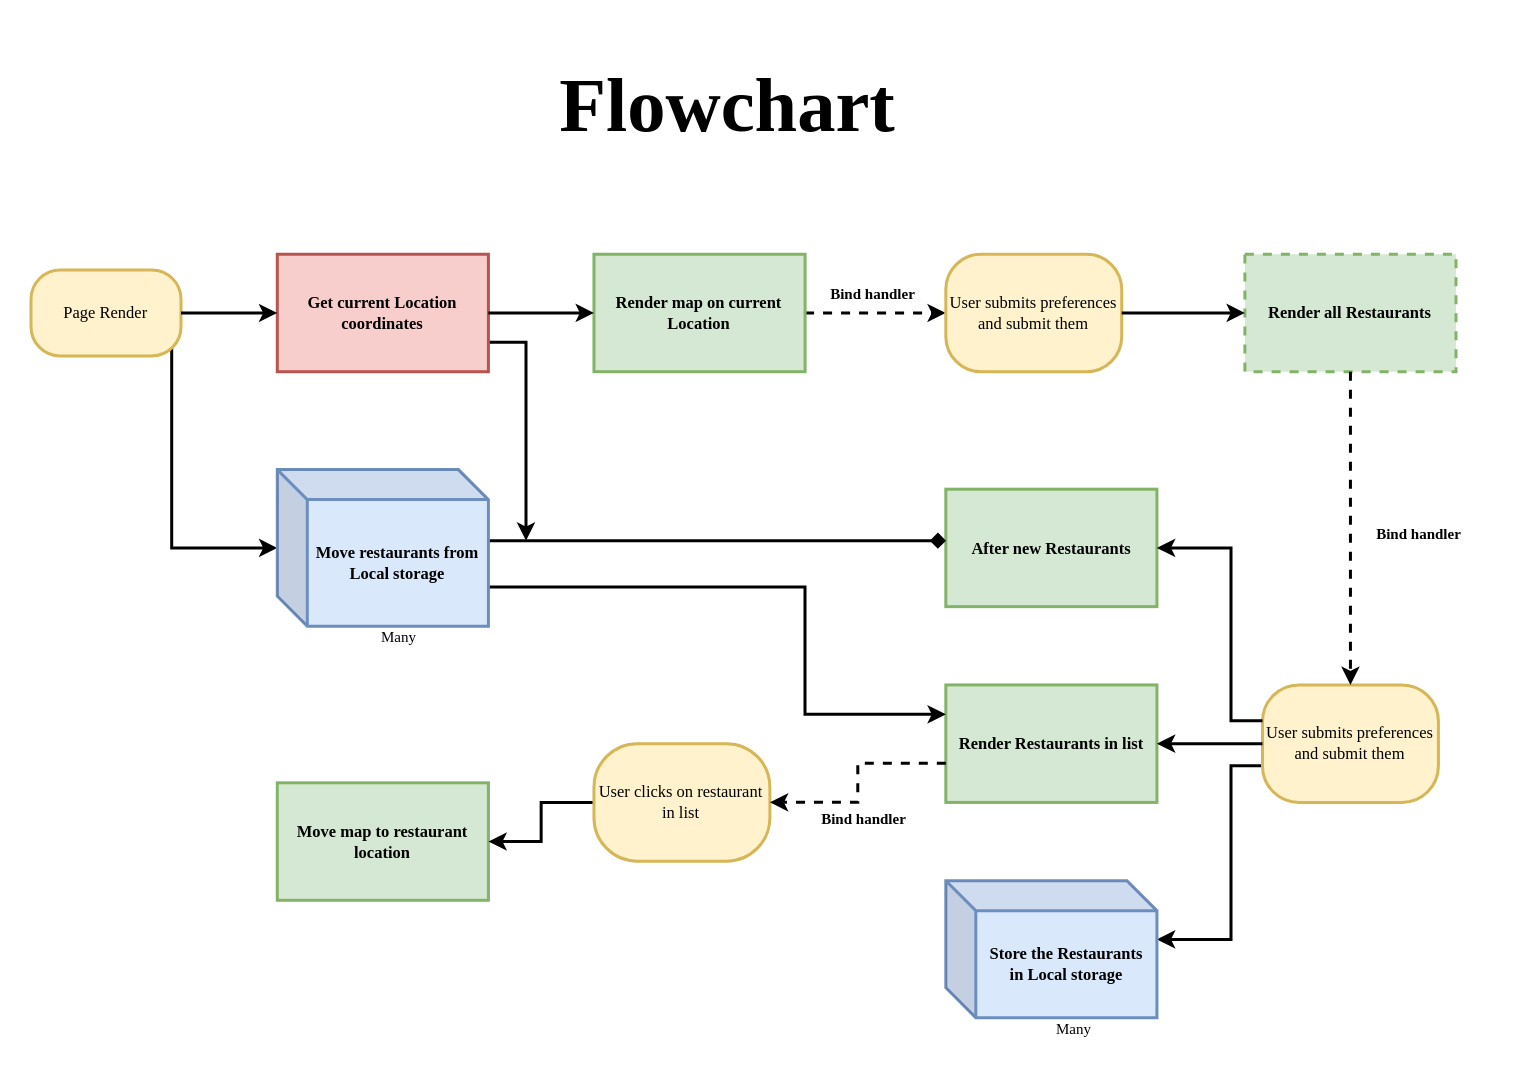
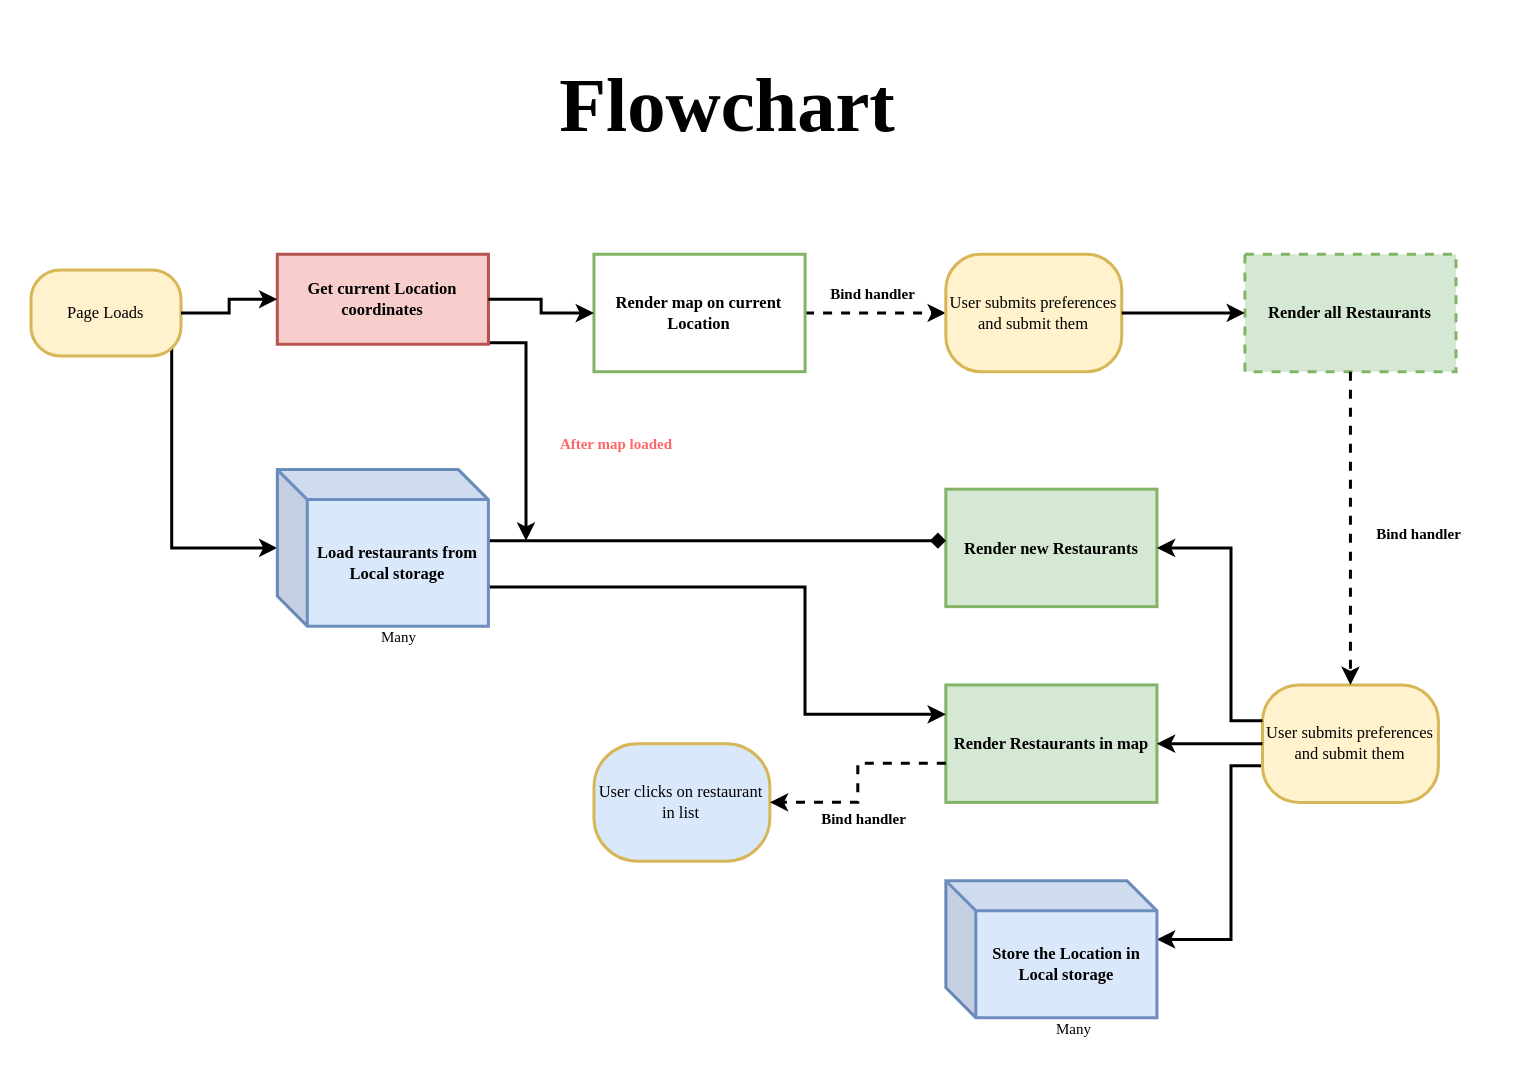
node "Page Render": label "Page Render" -> "Page Loads"
node "Get current Location coordinates": size 211x117 -> 211x90
node "Render map on current Location": fillcolor #d5e8d4 -> #ffffff
node "After map loaded": added
node "After new Restaurants": label "After new Restaurants" -> "Render new Restaurants"
node "Move restaurants from Local storage": label "Move restaurants from Local storage" -> "Load restaurants from Local storage"
node "Render Restaurants in list": label "Render Restaurants in list" -> "Render Restaurants in map"
node "User clicks on restaurant in list": fillcolor #fff2cc -> #dae8fc
edge "User clicks on restaurant in list" -> "Move map to restaurant location": removed
node "Move map to restaurant location": removed
node "Store the Restaurants in Local storage": label "Store the Restaurants in Local storage" -> "Store the Location in Local storage"
